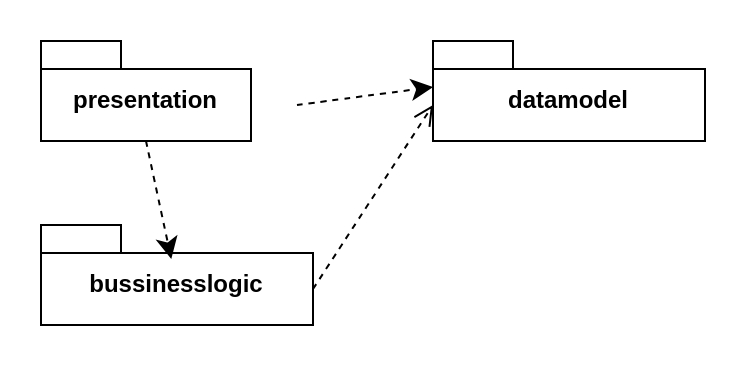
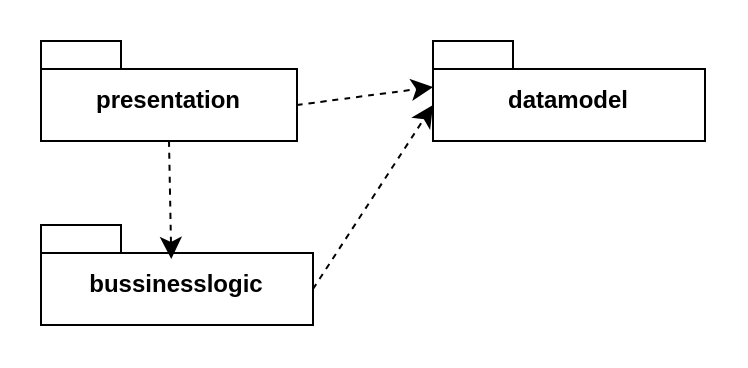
node "presentation": size 210x100 -> 256x100
edge "bussinesslogic" -> "datamodel": arrowhead open -> classic
